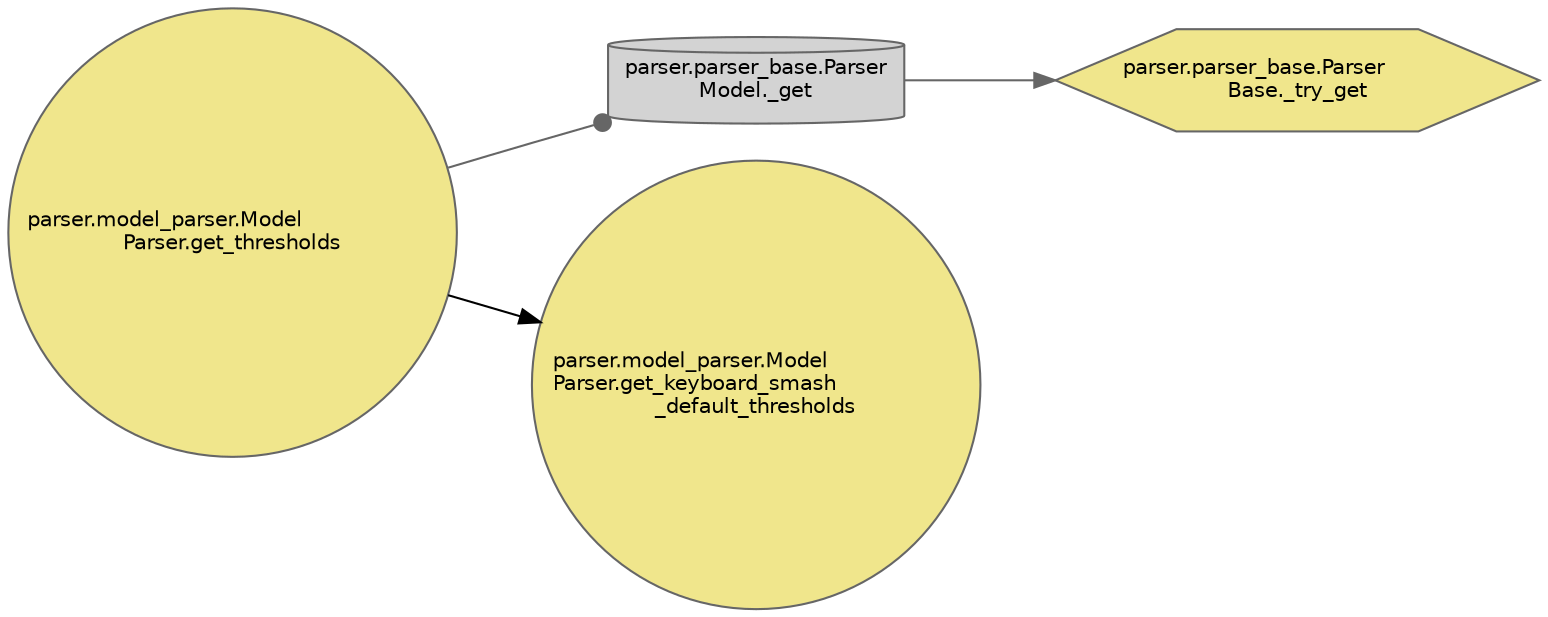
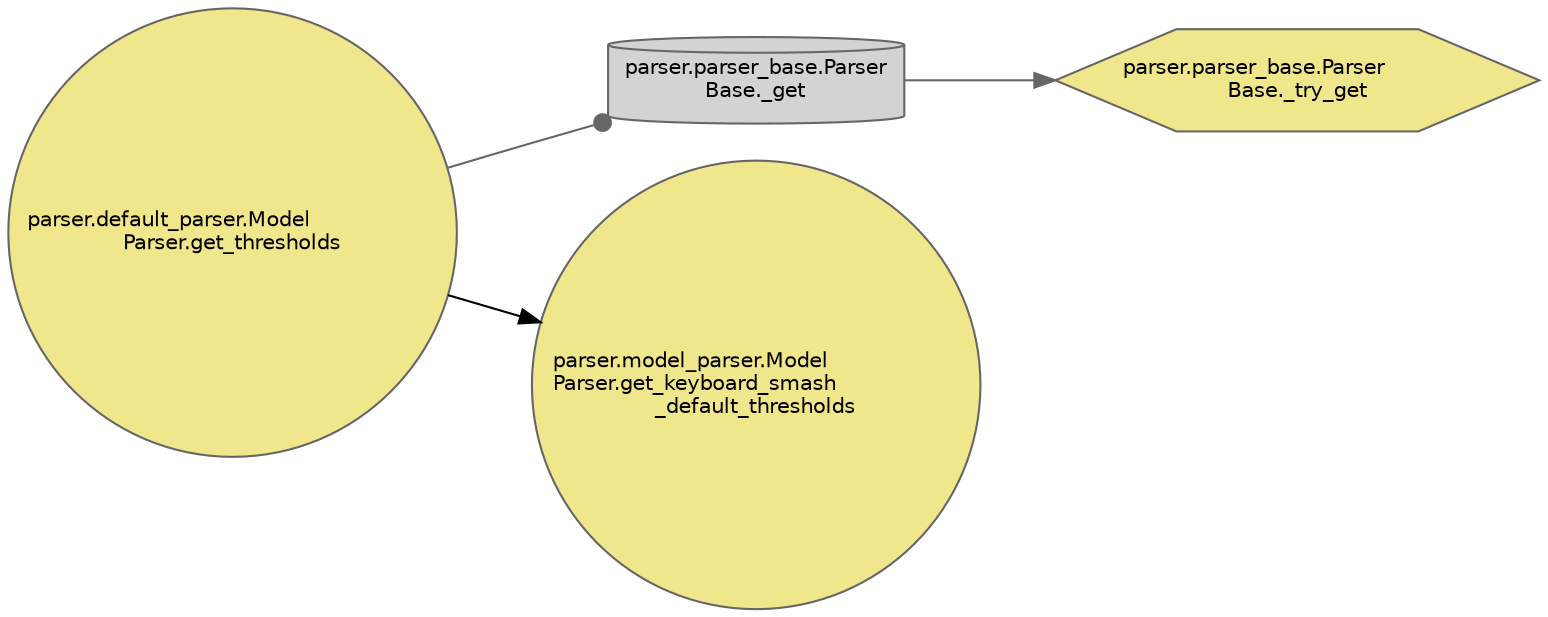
node "parser.parser_base.Parser Model._get": label "parser.parser_base.Parser Model._get" -> "parser.parser_base.Parser Base._get"
node "parser.model_parser.Model Parser.get_thresholds": label "parser.model_parser.Model Parser.get_thresholds" -> "parser.default_parser.Model Parser.get_thresholds"
